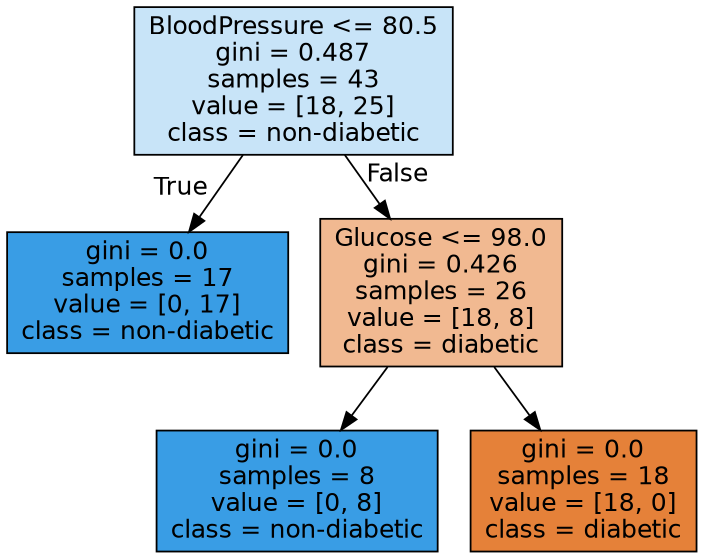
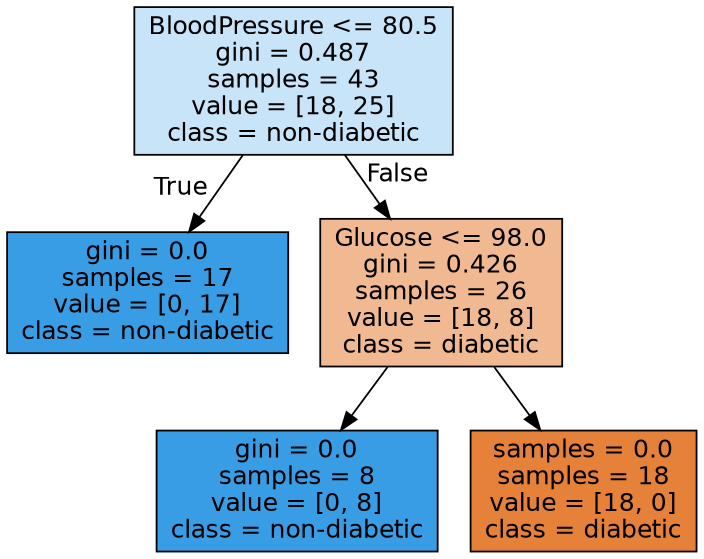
node "gini = 0.0 samples = 18 value = [18, 0] class = diabetic": label "gini = 0.0 samples = 18 value = [18, 0] class = diabetic" -> "samples = 0.0 samples = 18 value = [18, 0] class = diabetic"
